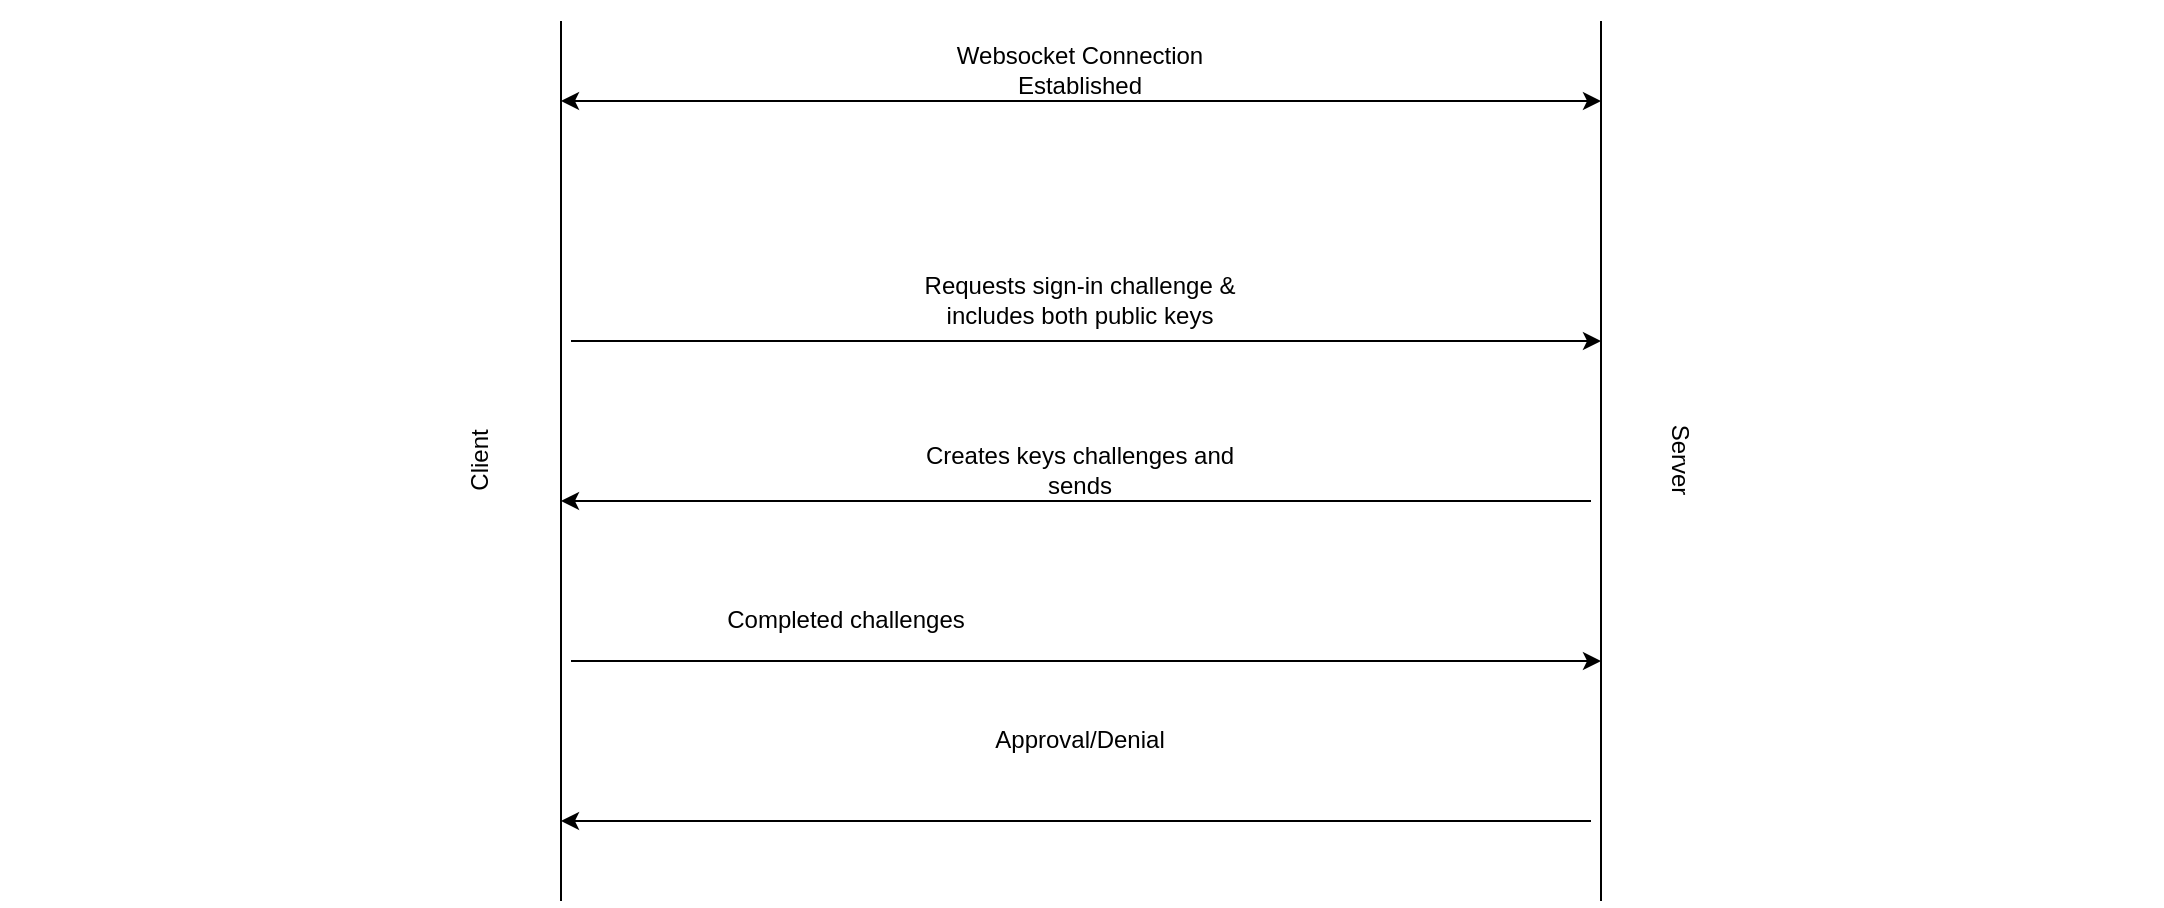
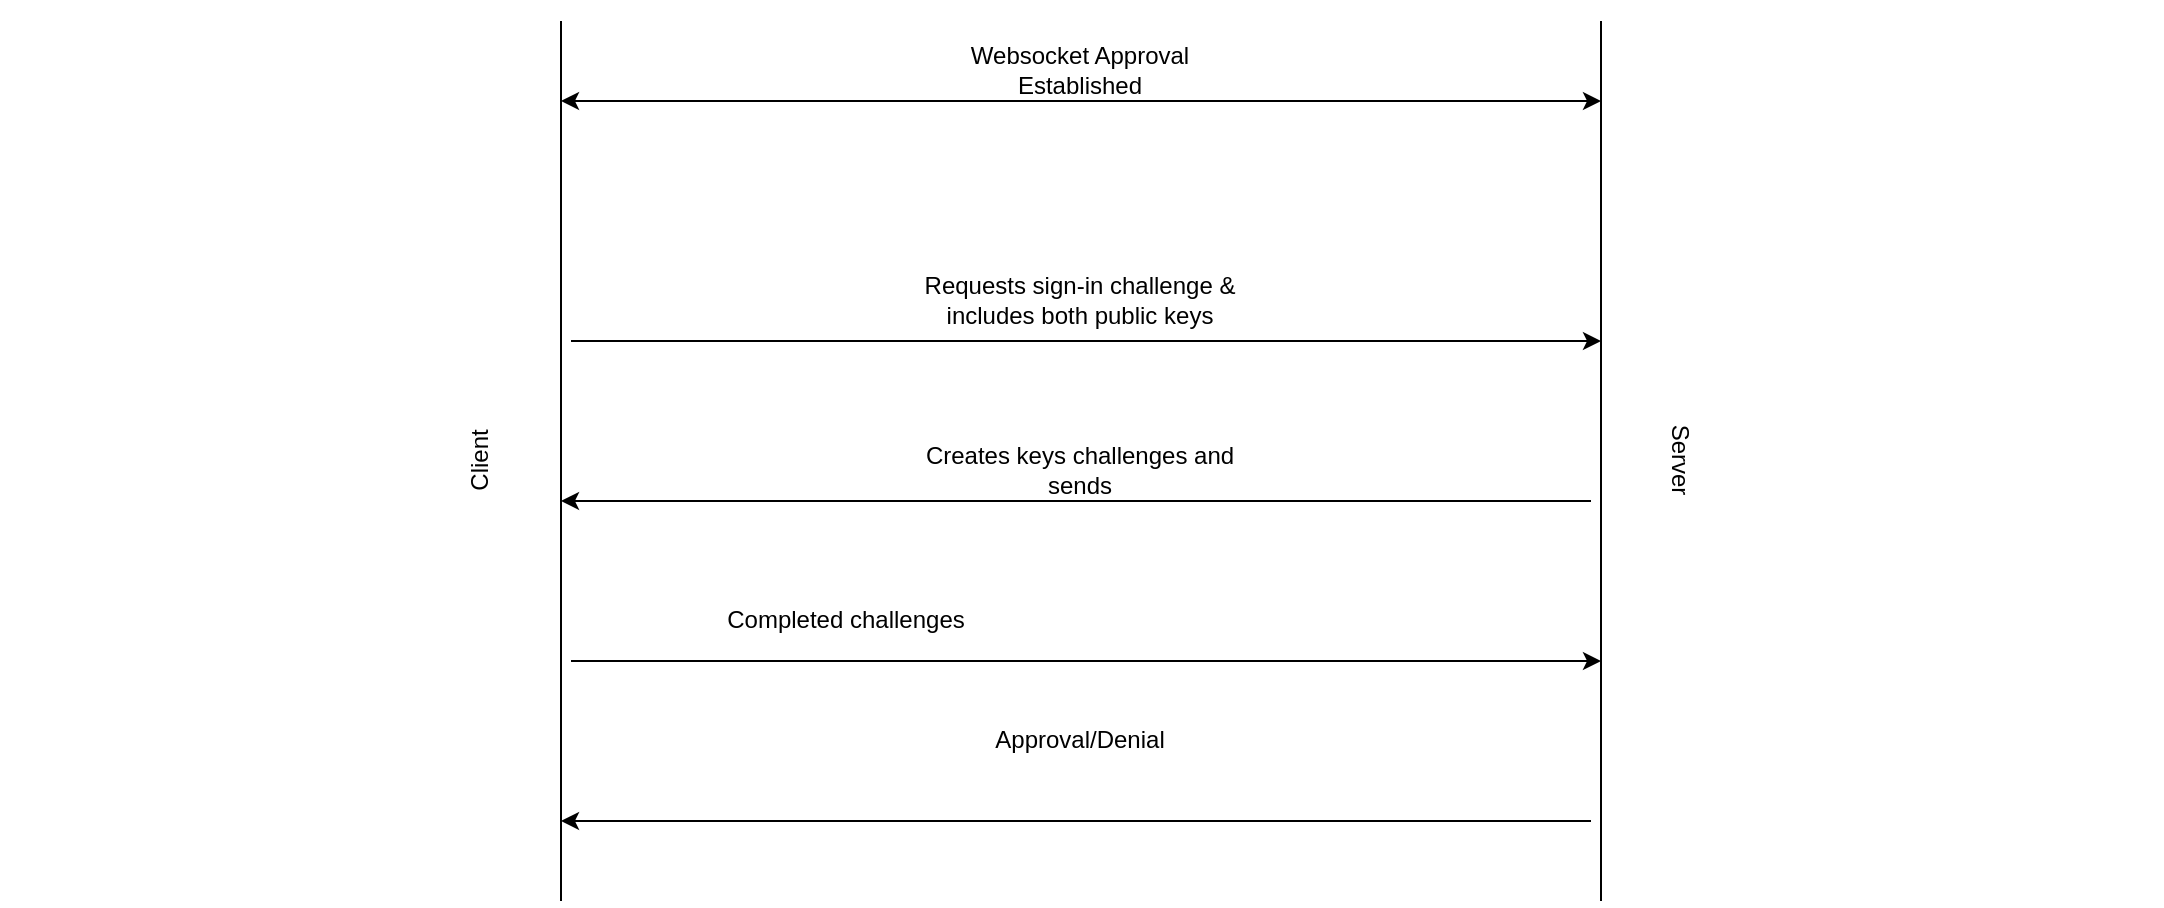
node "Websocket Connection Established": label "Websocket Connection Established" -> "Websocket Approval Established"
